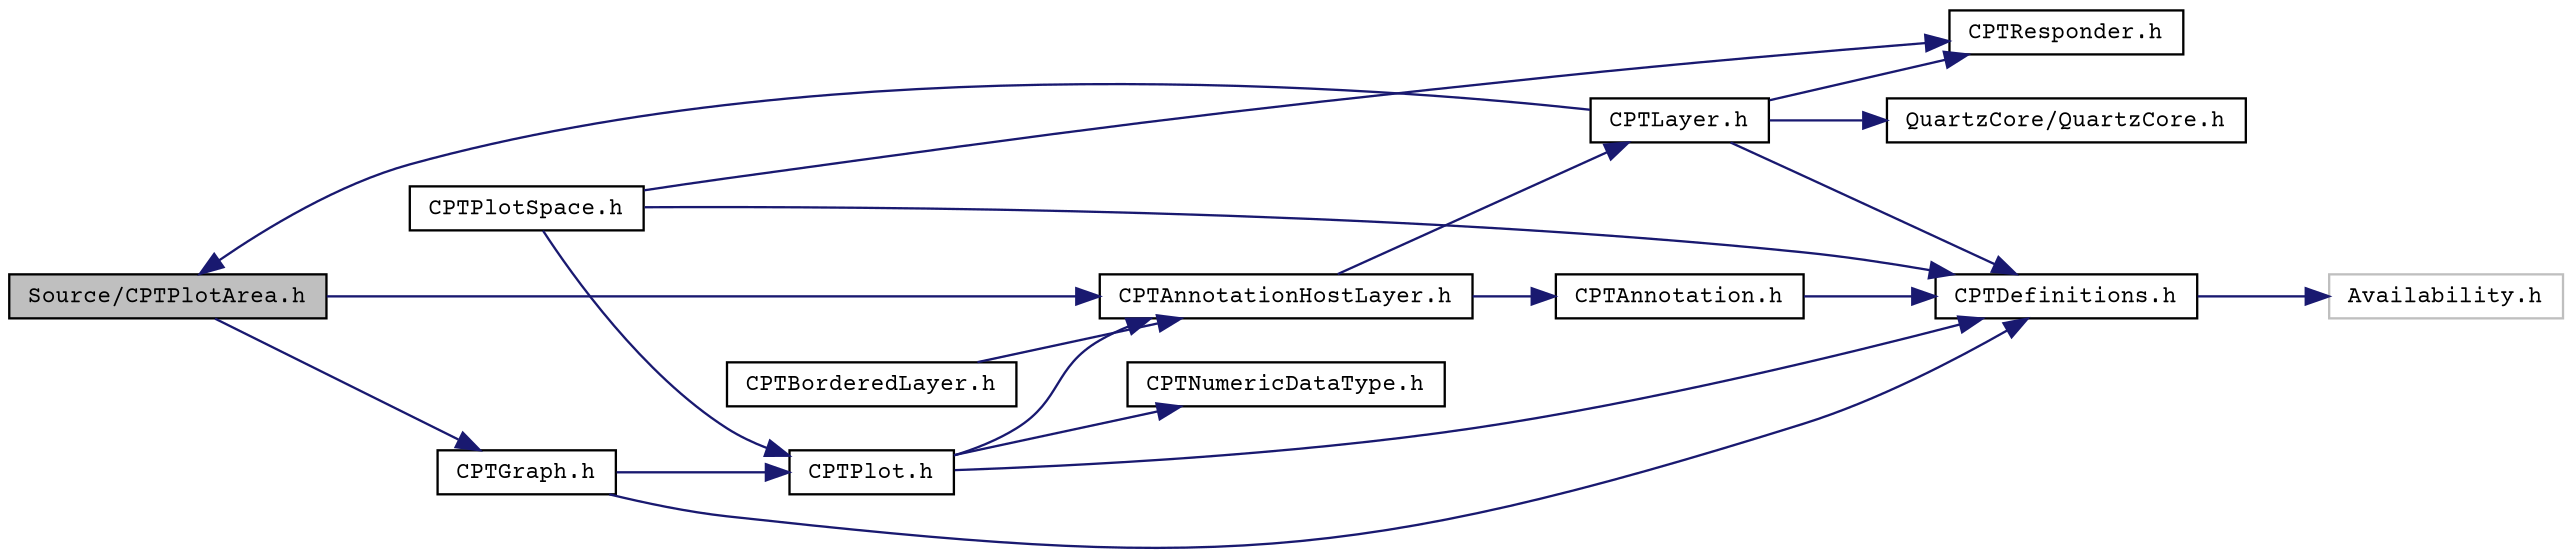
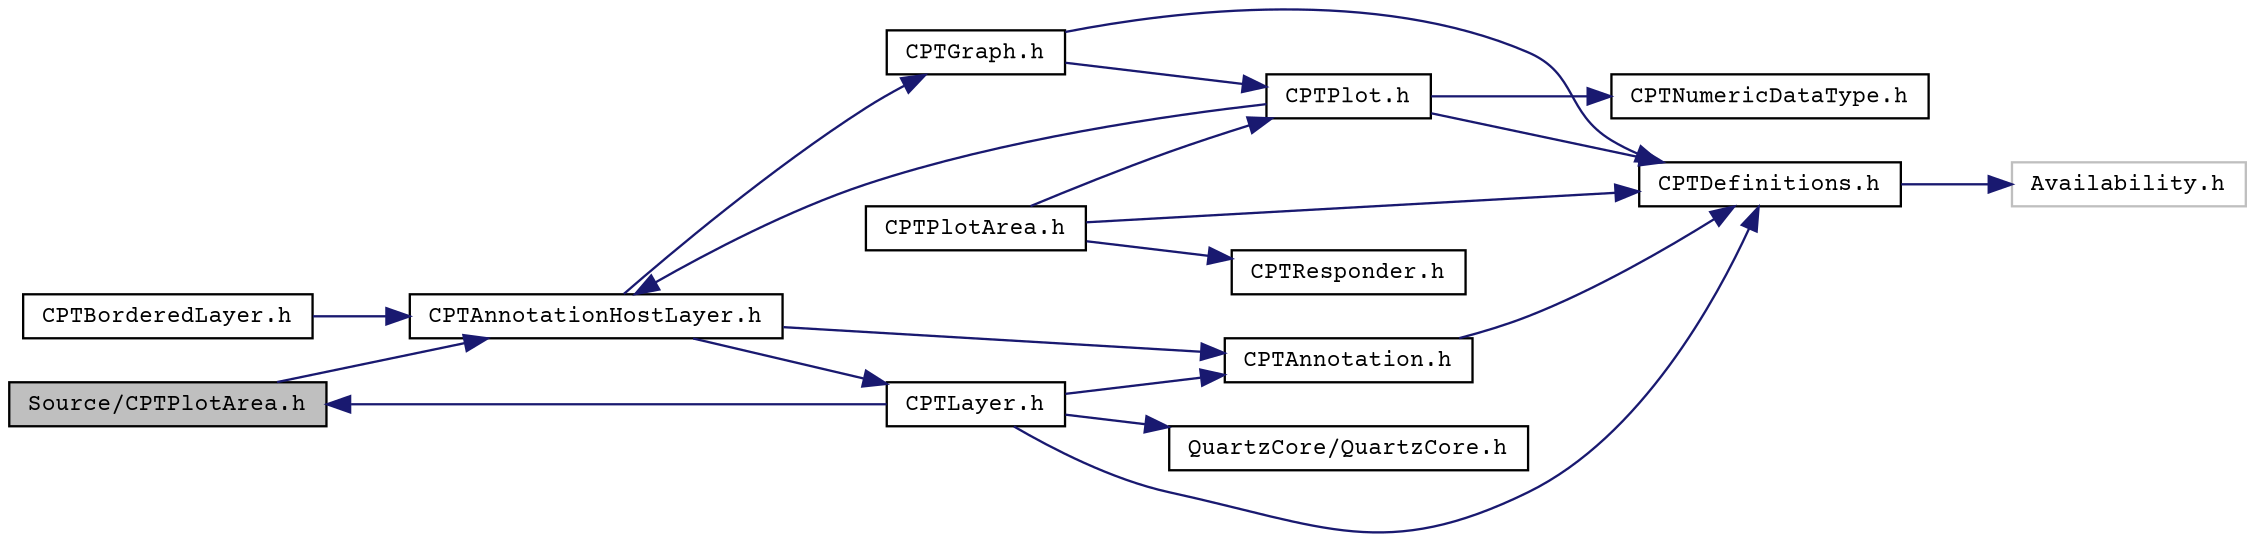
edge "CPTLayer.h" -> "CPTResponder.h": now "CPTLayer.h" -> "CPTAnnotation.h"
node "CPTPlotSpace.h": label "CPTPlotSpace.h" -> "CPTPlotArea.h"
edge "Source/CPTPlotArea.h" -> "CPTGraph.h": now "CPTAnnotationHostLayer.h" -> "CPTGraph.h"
